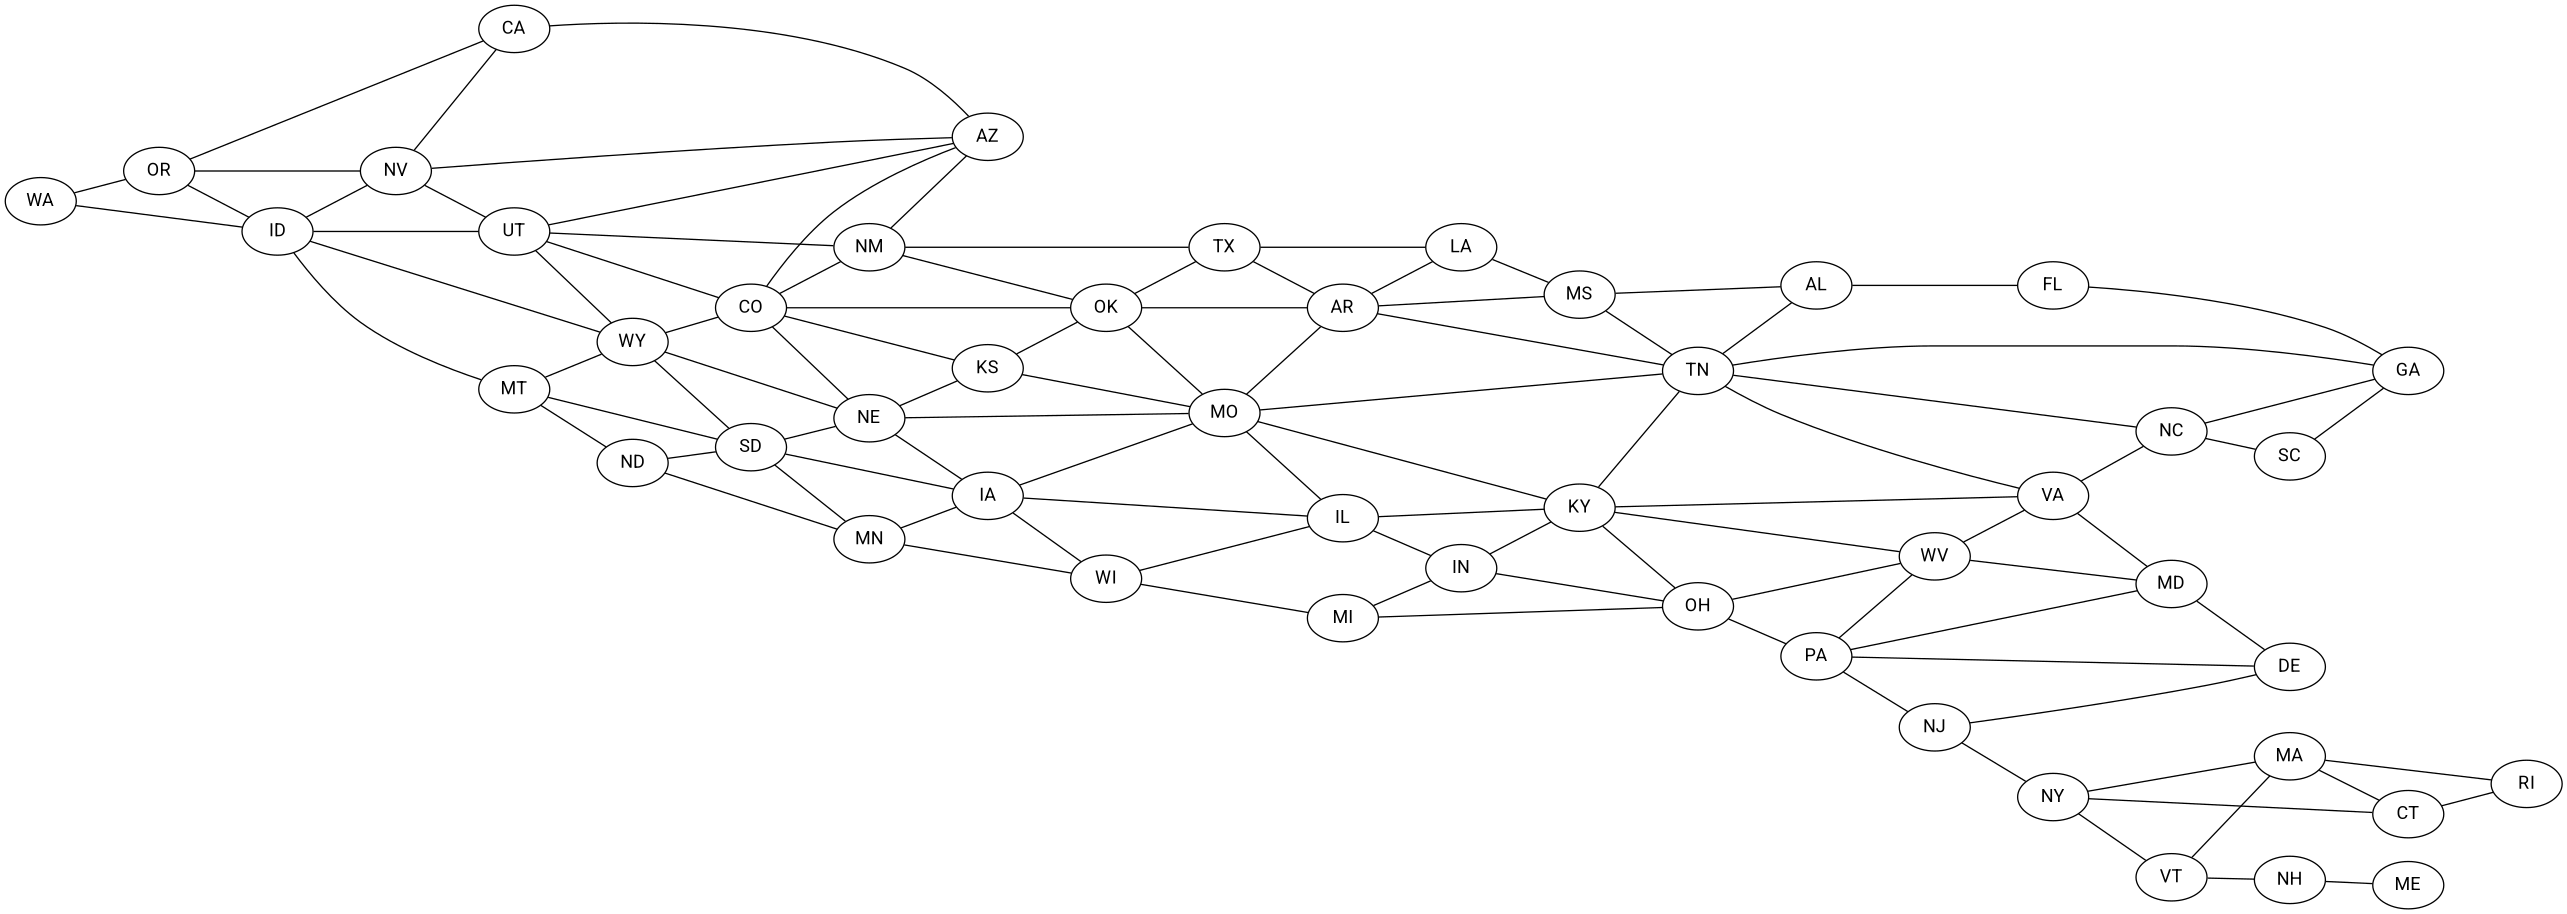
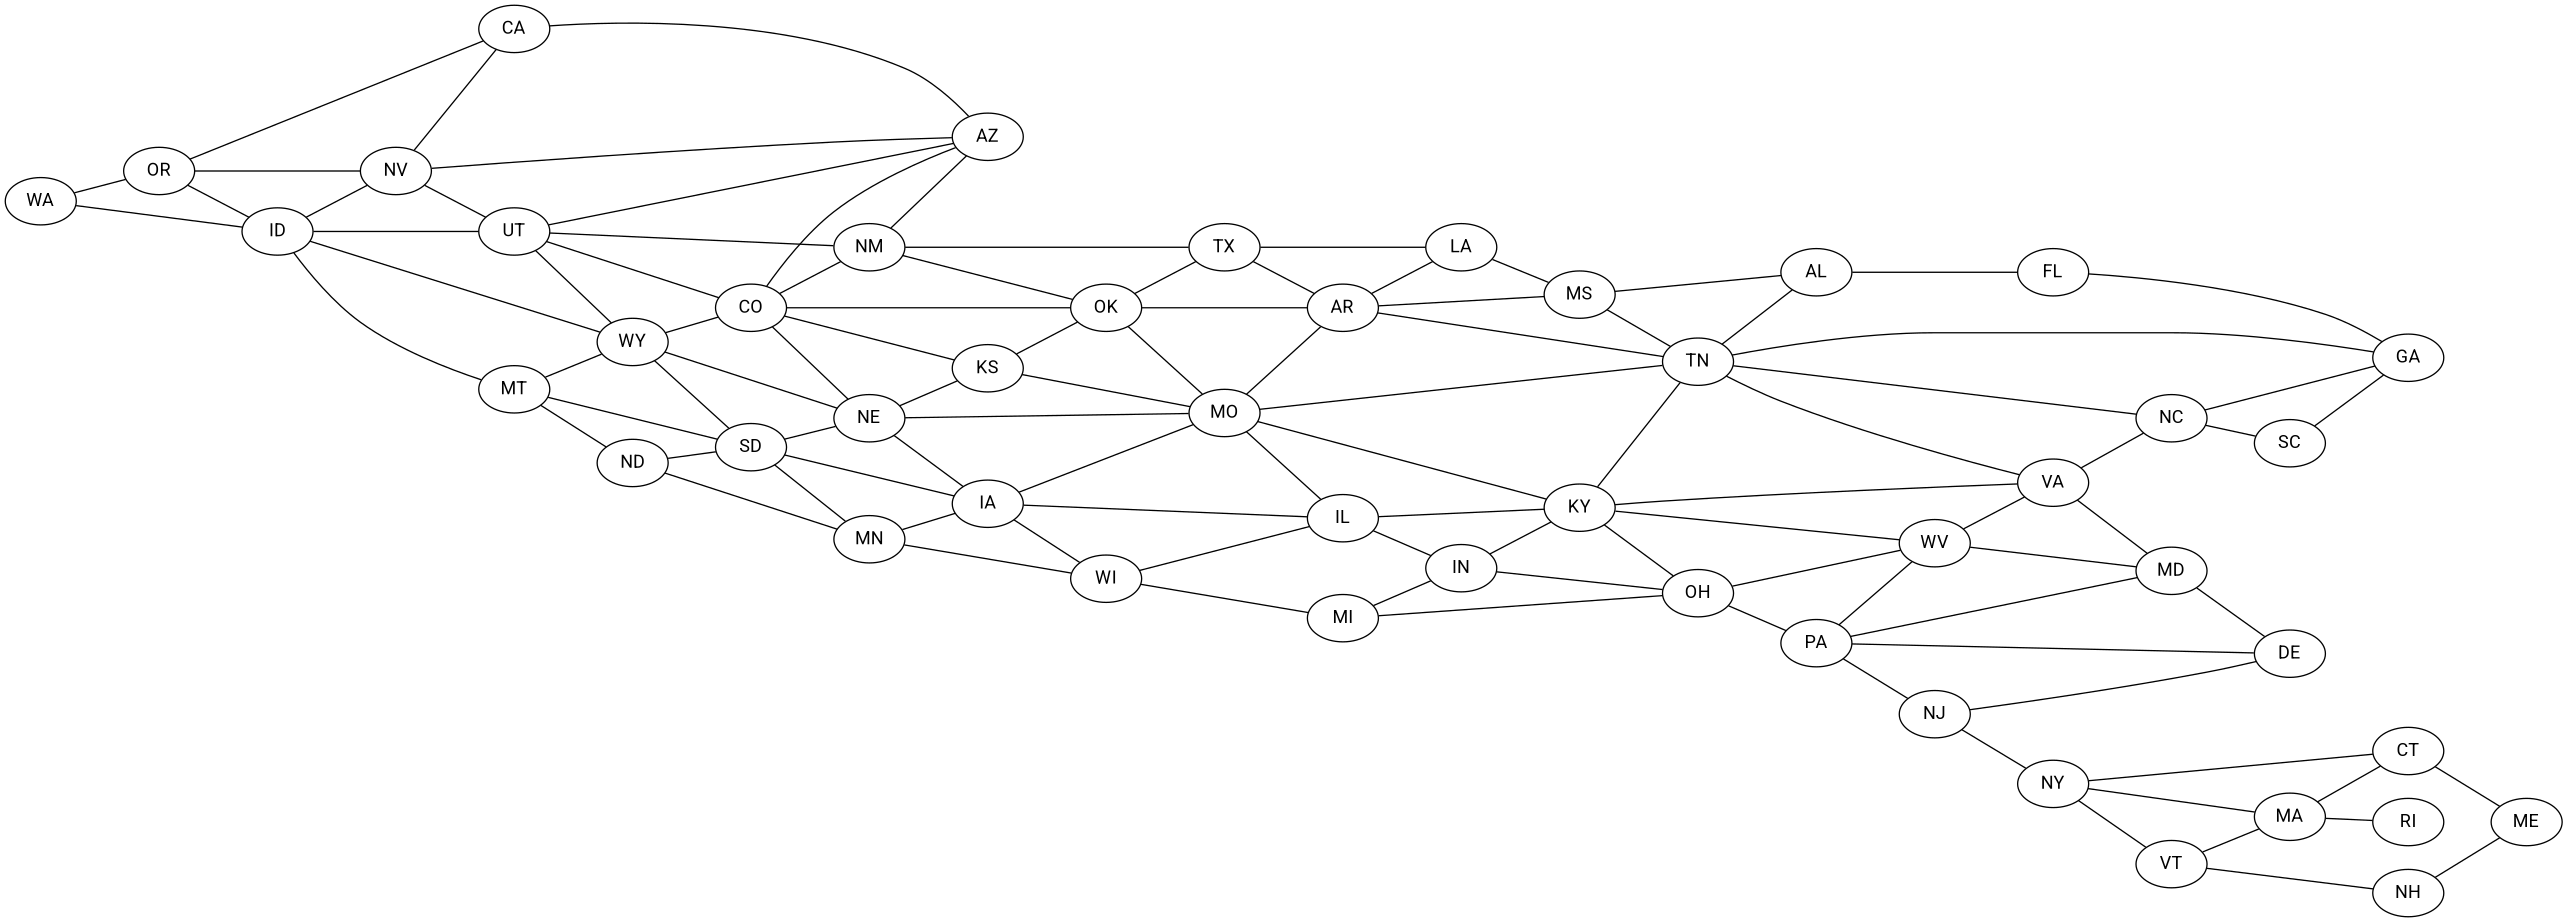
edge "RI" -- "CT": now "ME" -- "CT"
